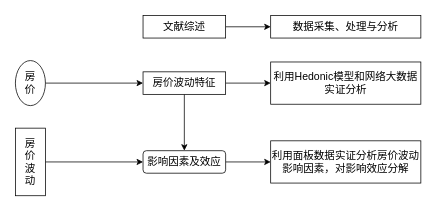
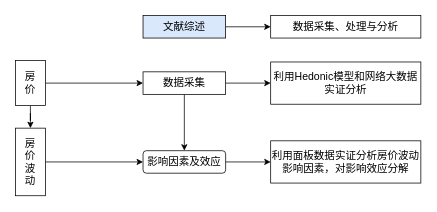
node "文献综述": fillcolor #ffffff -> #dae8fc
node "房 价": shape ellipse -> rectangle
node "房价波动特征": label "房价波动特征" -> "数据采集"
edge "房 价" -> "房 价 波 动": added
